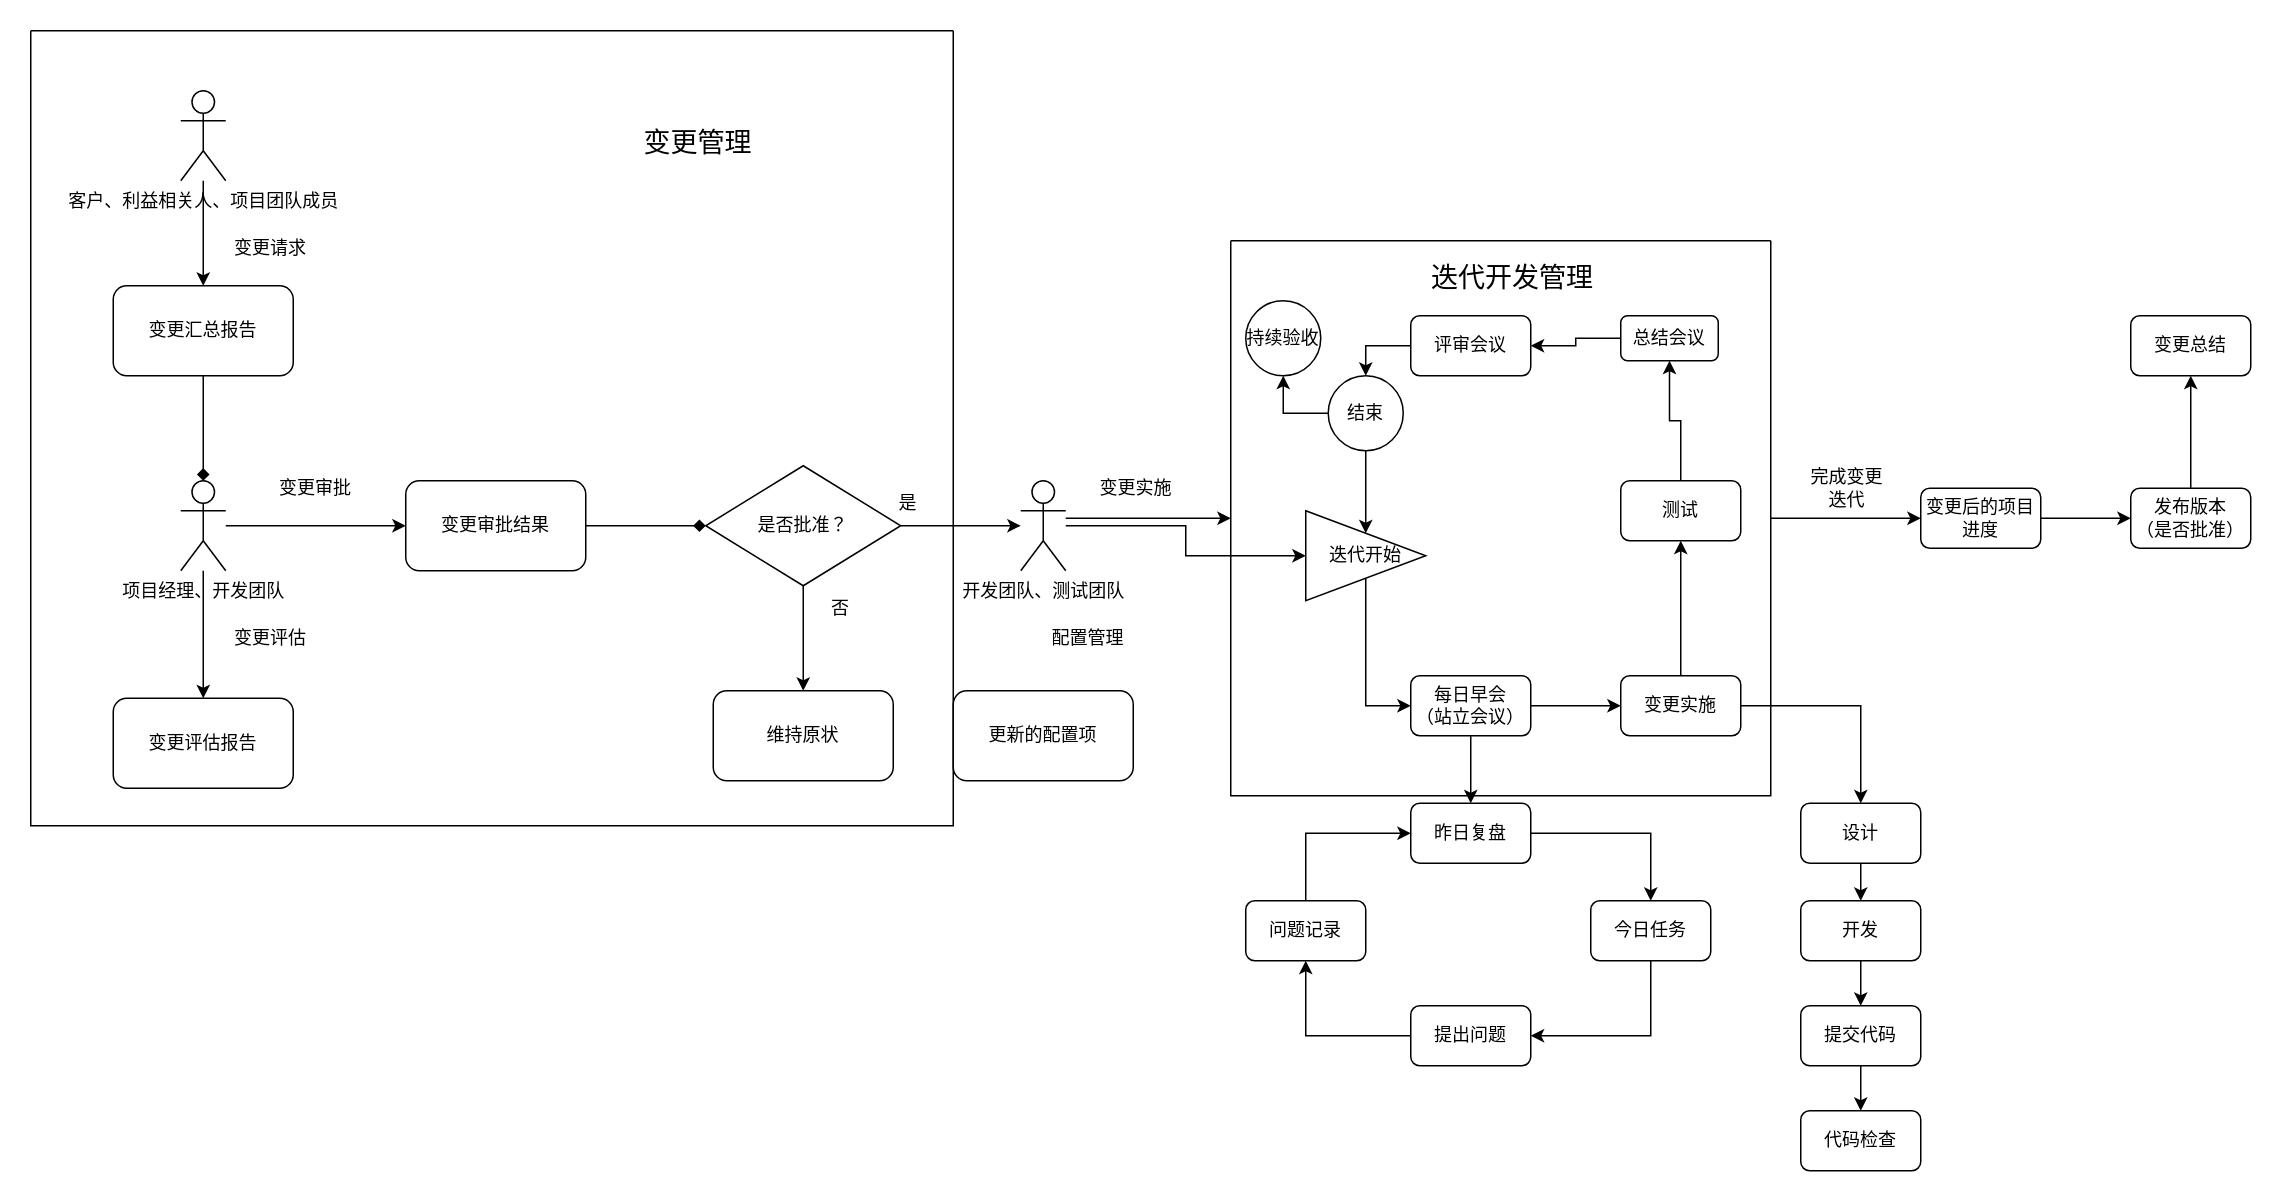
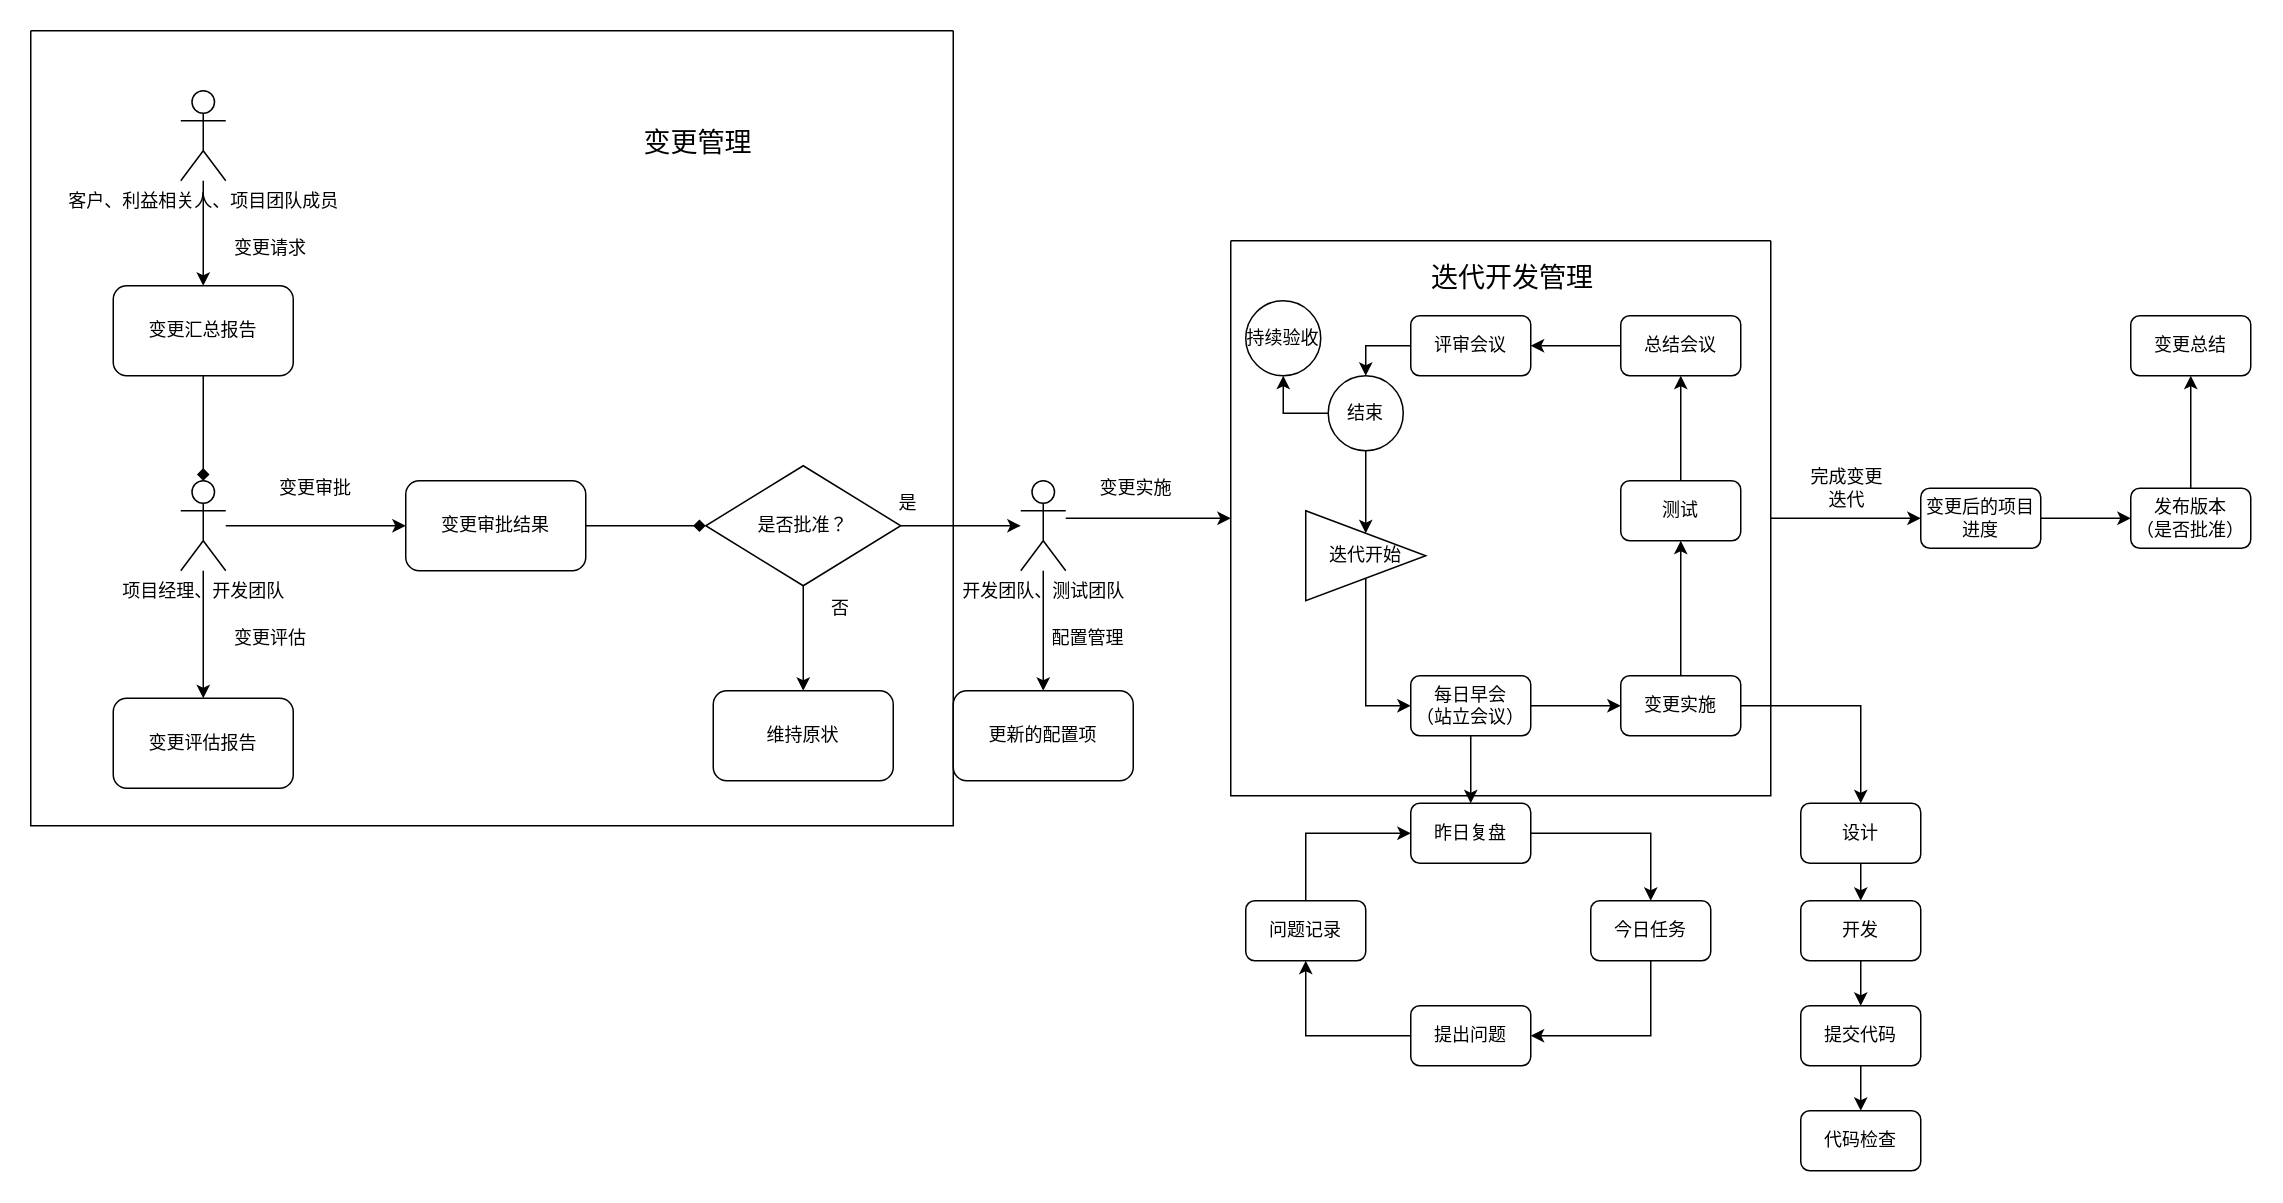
node "总结会议": size 98x45 -> 120x60
edge "开发团队、测试团队" -> "迭代开始": now "开发团队、测试团队" -> "更新的配置项"
